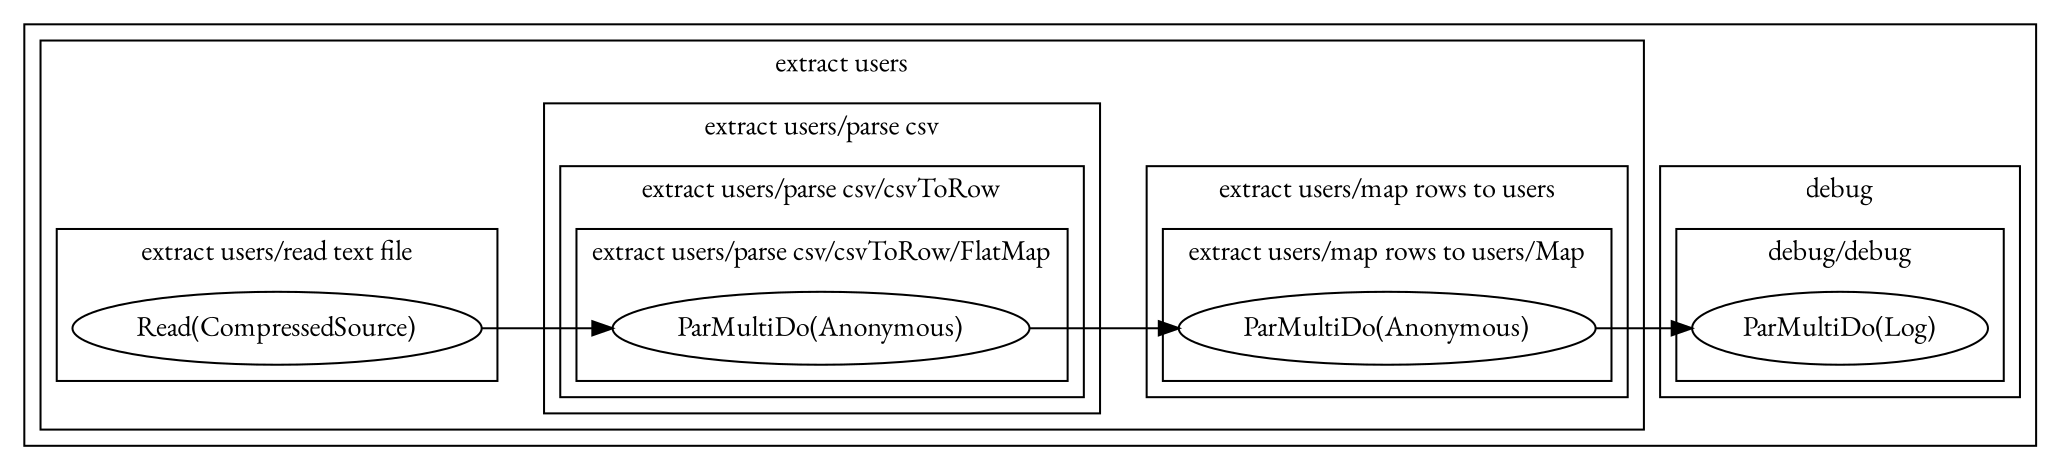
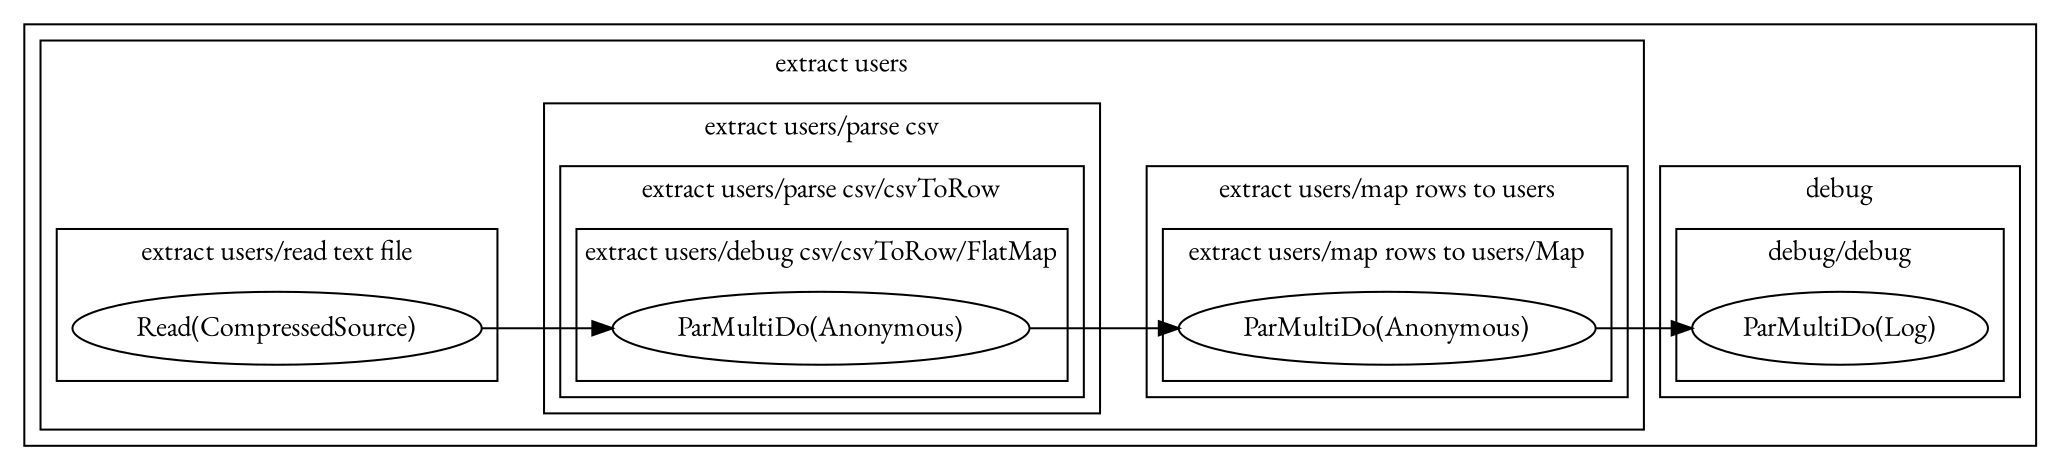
cluster "extract users/parse csv/csvToRow/FlatMap": label "extract users/parse csv/csvToRow/FlatMap" -> "extract users/debug csv/csvToRow/FlatMap"
